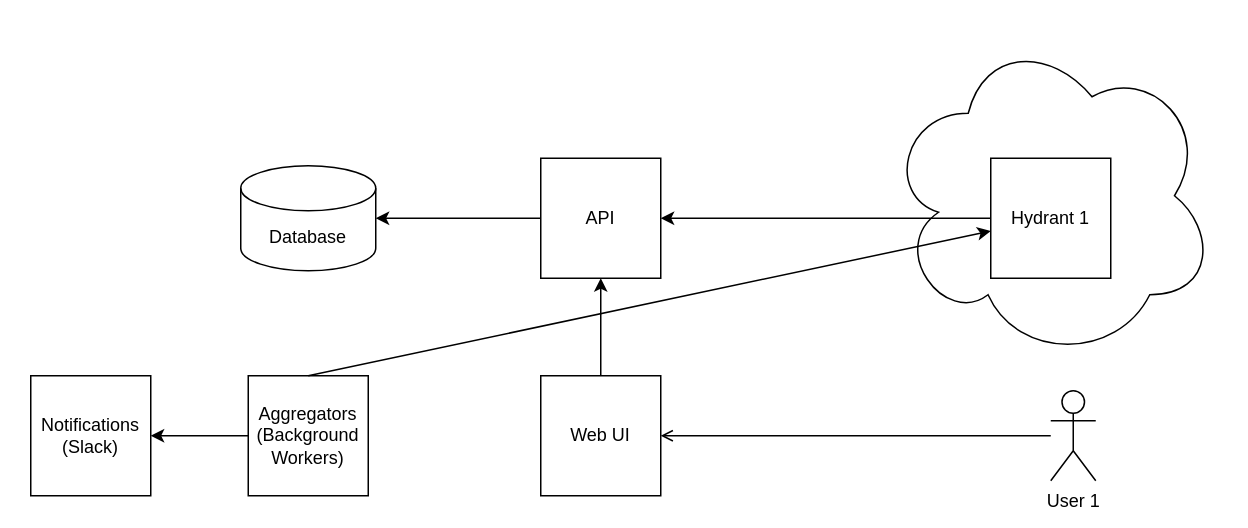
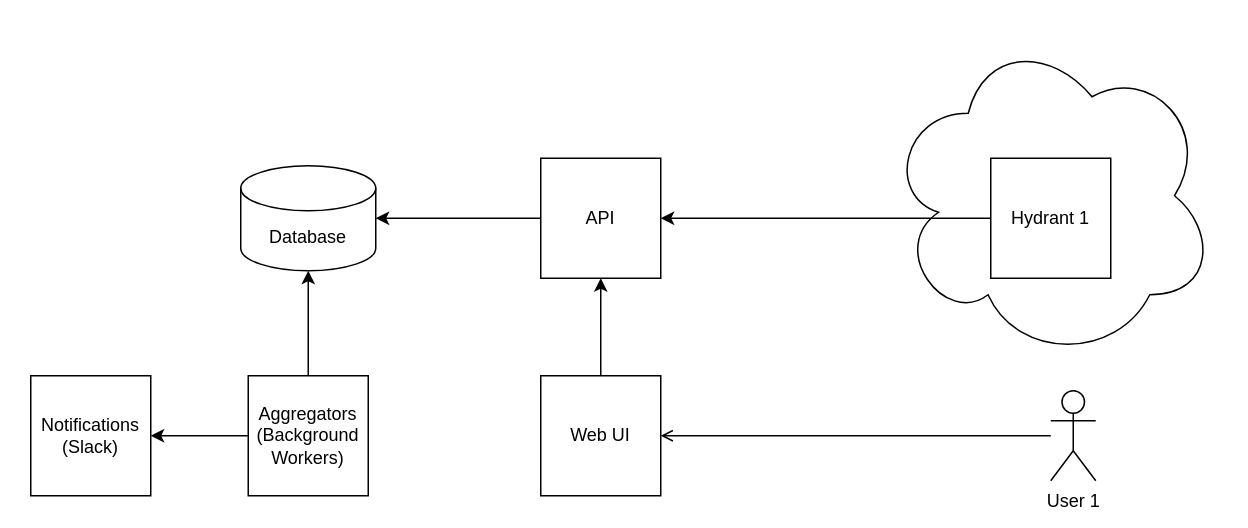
edge "Aggregators (Background Workers)" -> "Hydrant 1": now "Aggregators (Background Workers)" -> "Database"
